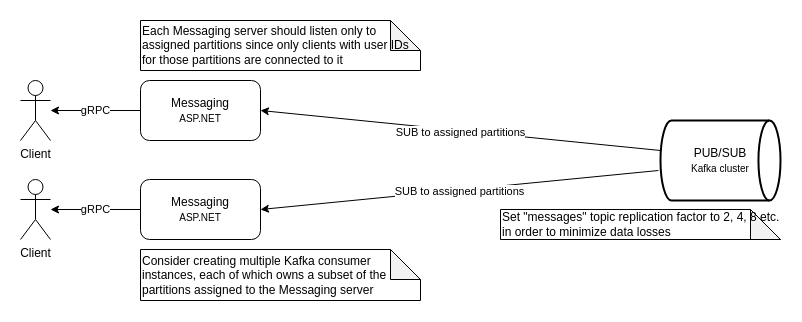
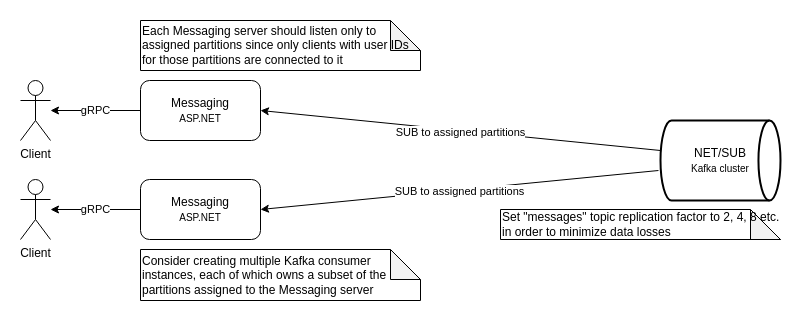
node "PUB/SUB Kafka cluster": label "PUB/SUB Kafka cluster" -> "NET/SUB Kafka cluster"
